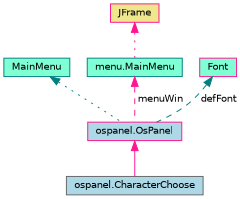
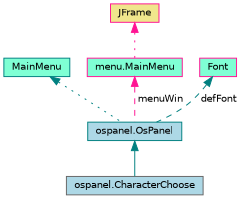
node "menu.MainMenu": color teal -> deeppink
node "ospanel.OsPanel": color deeppink -> teal
edge "ospanel.CharacterChoose" -> "ospanel.OsPanel": color deeppink -> teal
